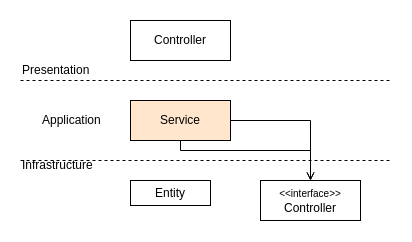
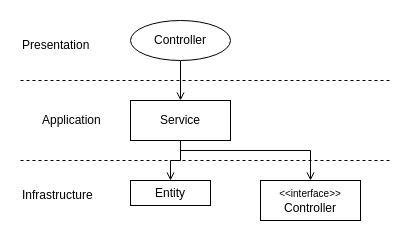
node "Controller": shape rectangle -> ellipse
node "Presentation": moved (66, 71) -> (66, 46)
edge "Controller" -> "Service": added
node "Service": fillcolor #ffe6cc -> #ffffff
edge "Service" -> "<<interface>> Controller": now "Service" -> "Entity"
node "Infrastructure": moved (66, 166) -> (66, 196)
